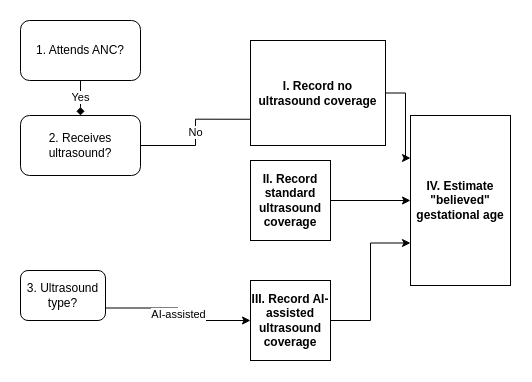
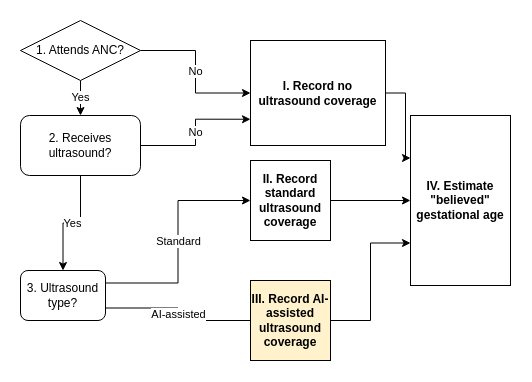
node "1. Attends ANC?": shape rounded rectangle -> diamond
edge "1. Attends ANC?" -> "I. Record no ultrasound coverage": added, label "No"
edge "1. Attends ANC?" -> "2. Receives ultrasound?": arrowhead diamond -> classic
edge "I. Record no ultrasound coverage" -- "2. Receives ultrasound?": arrowhead none -> classic
edge "2. Receives ultrasound?" -> "3. Ultrasound type?": added, label "Yes"
edge "3. Ultrasound type?" -> "II. Record standard ultrasound coverage": added, label "Standard"
edge "3. Ultrasound type?" -> "III. Record AI-assisted ultrasound coverage": arrowhead classic -> none
node "III. Record AI-assisted ultrasound coverage": fillcolor #ffffff -> #fff2cc
